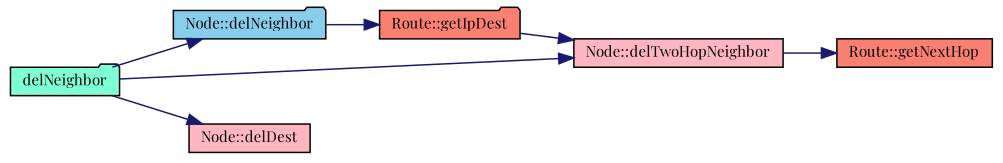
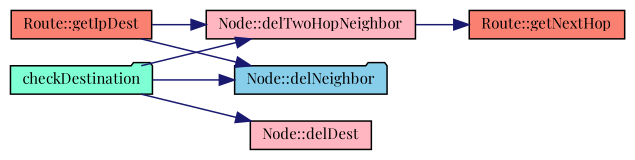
edge "Node::delNeighbor" -> "Route::getIpDest": reversed
node "Route::getIpDest": shape folder -> box
node "delNeighbor": label "delNeighbor" -> "checkDestination"
